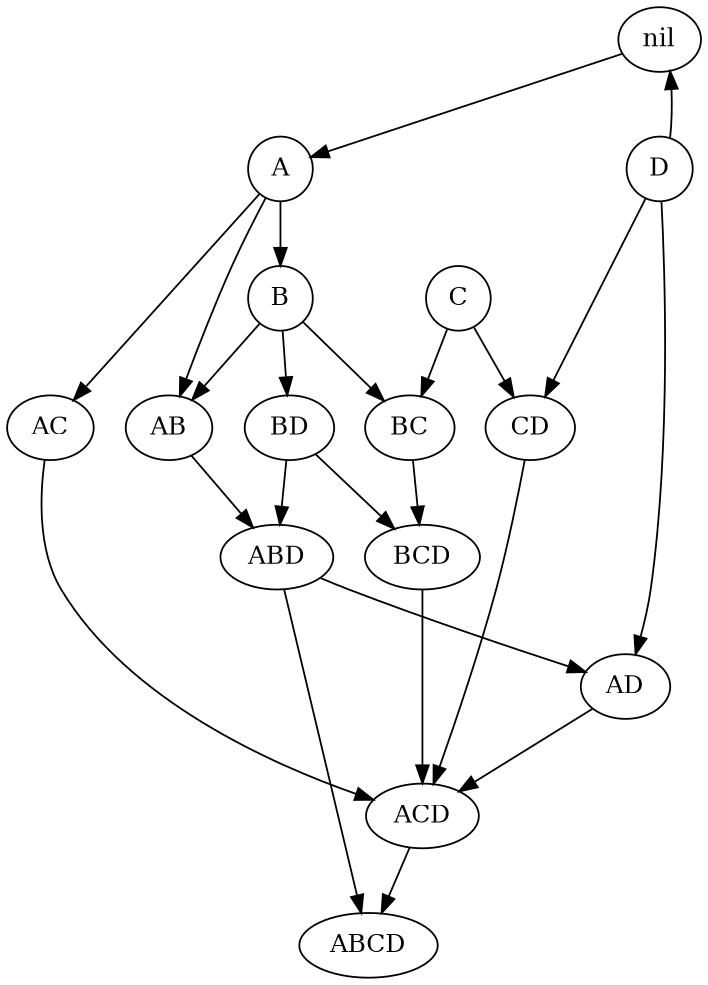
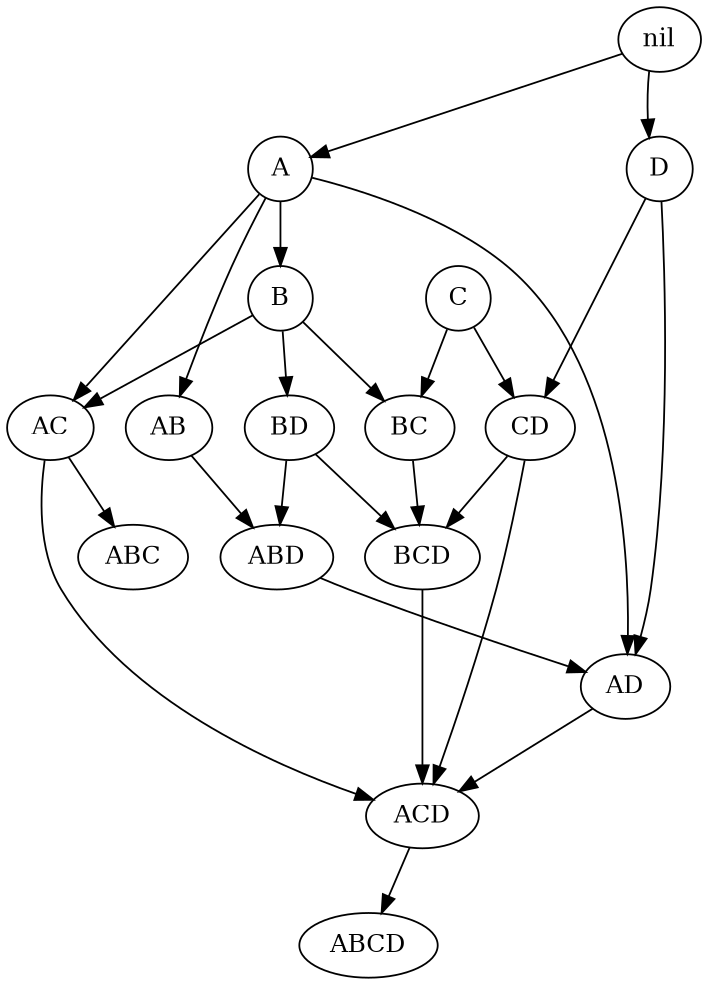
edge "D" -> "nil": reversed
edge "A" -> "AD": added
edge "B" -> "AB": now "B" -> "AC"
edge "CD" -> "BCD": added
node "ABC": added
edge "ABD" -> "ABCD": removed
